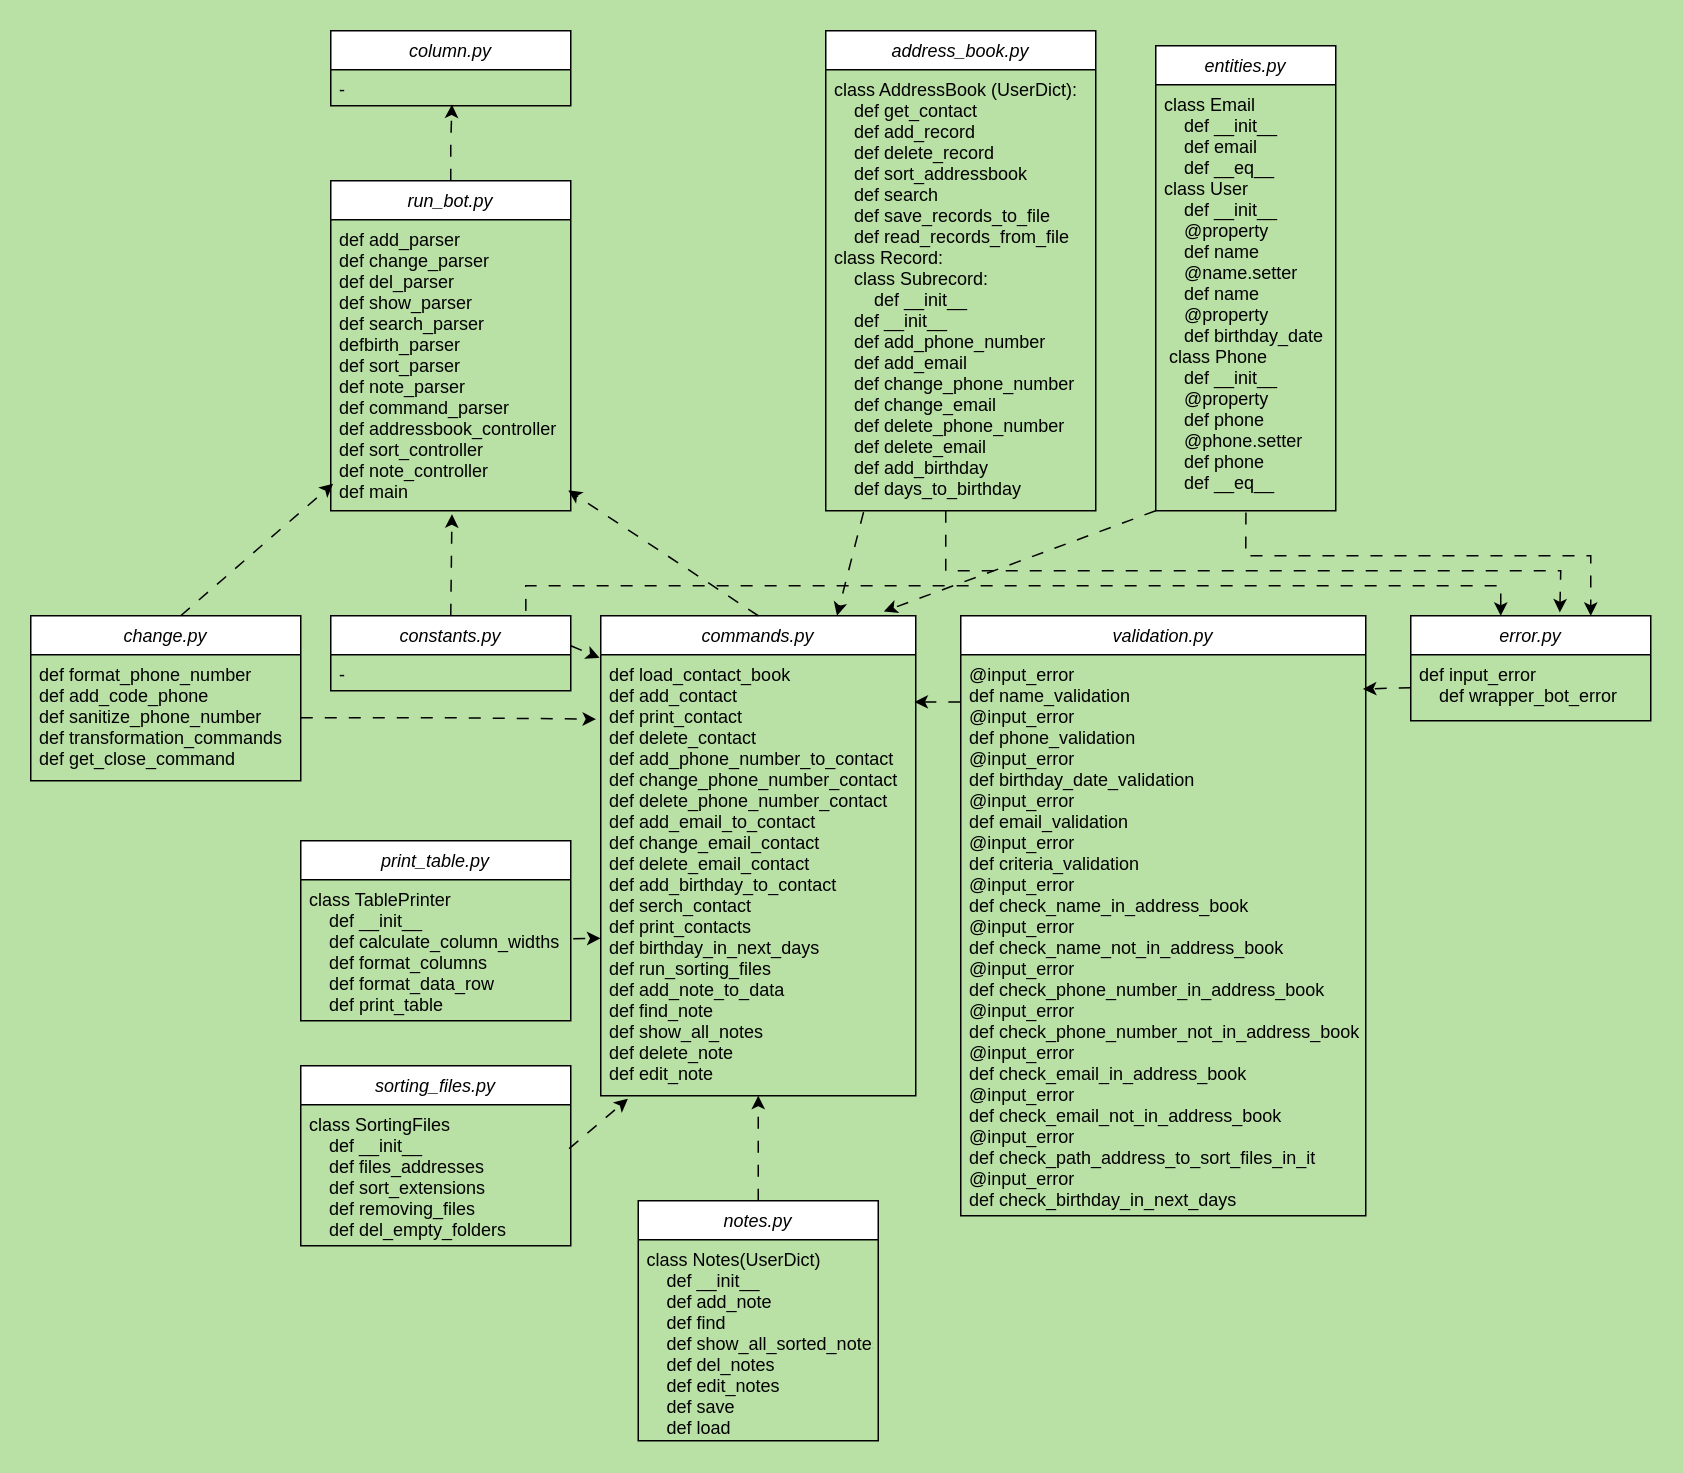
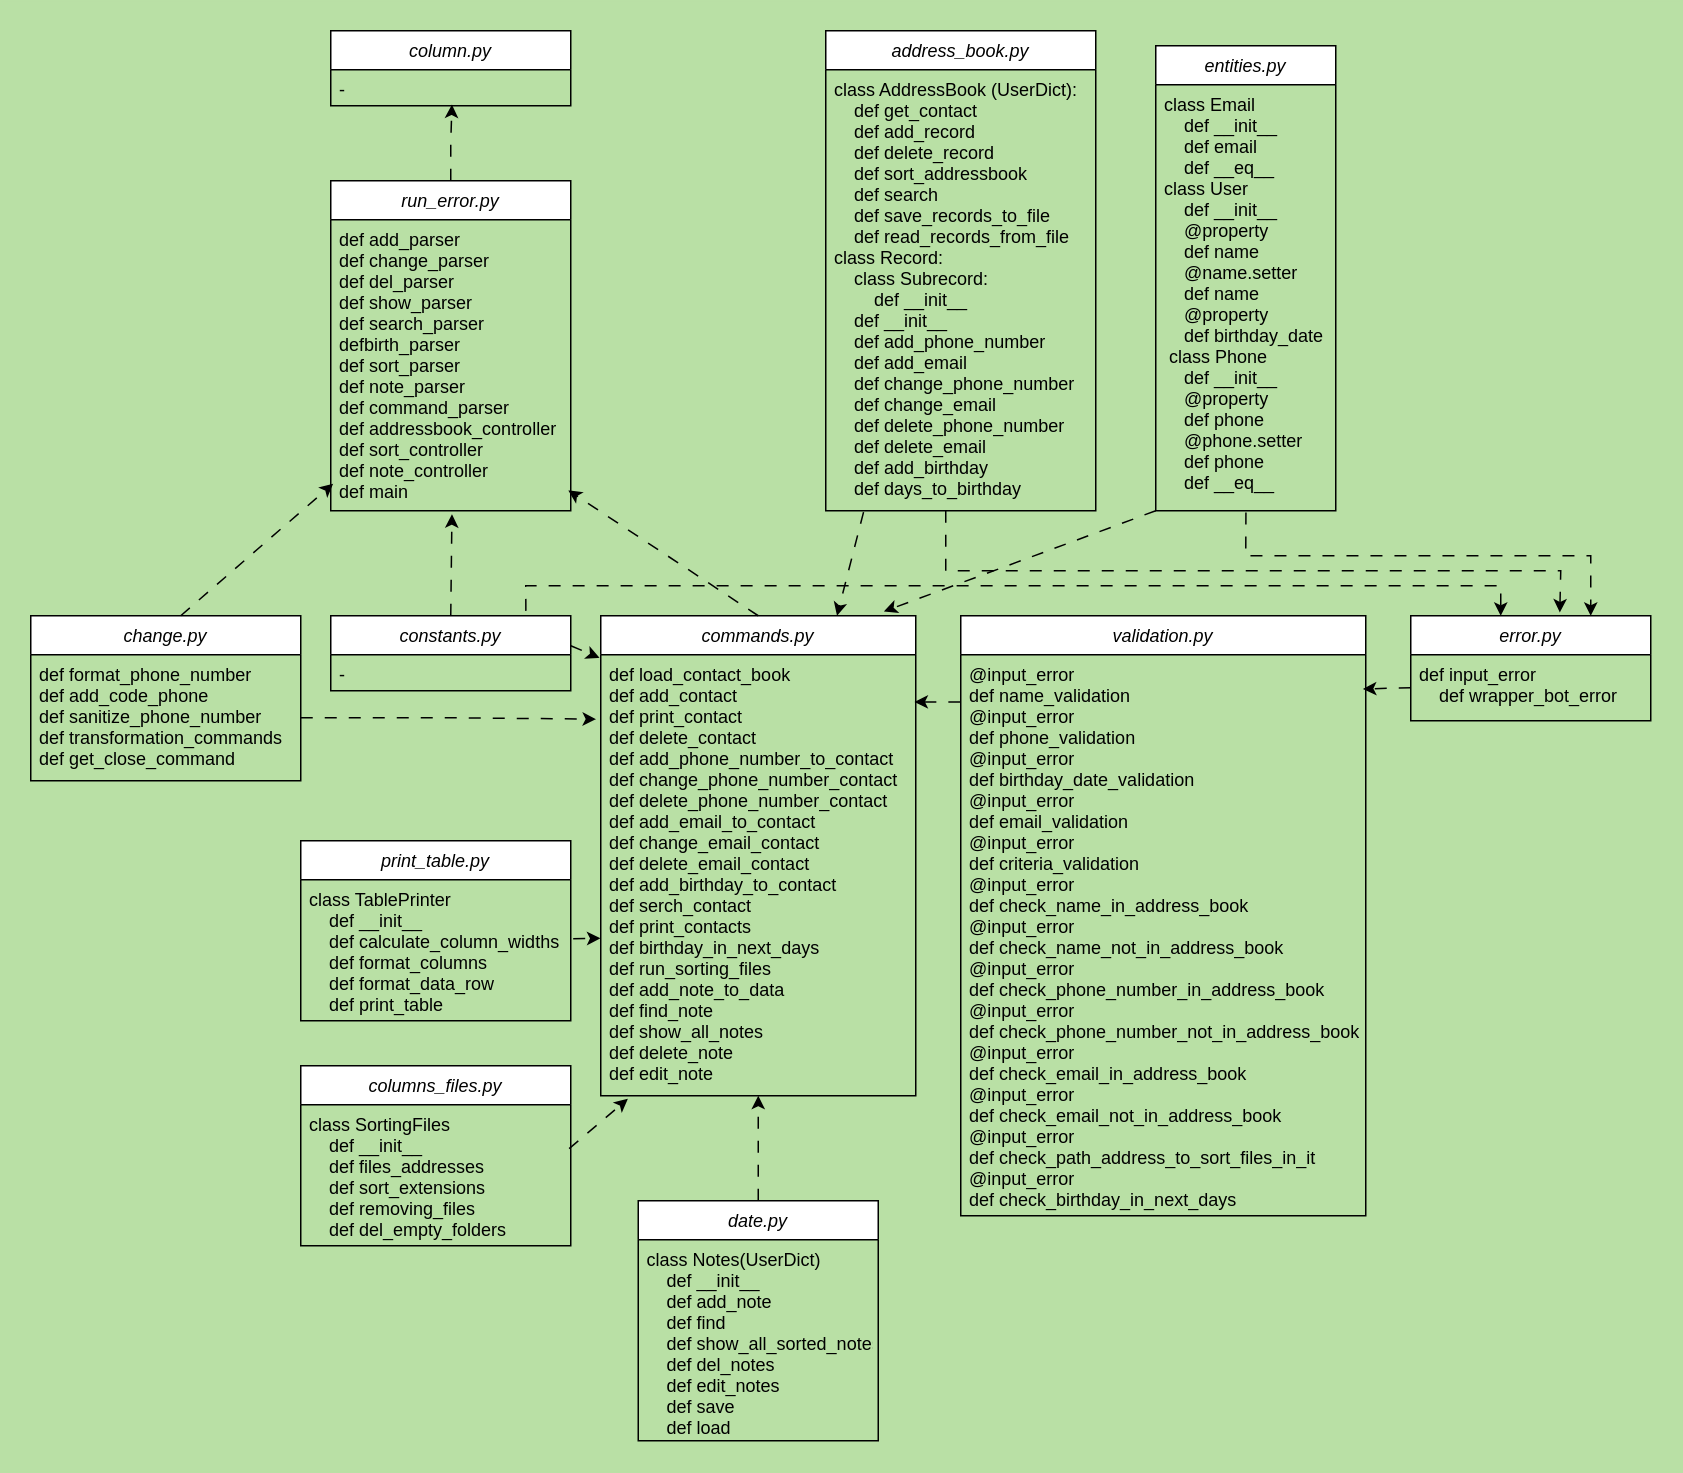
node "run_bot.py": label "run_bot.py" -> "run_error.py"
node "sorting_files.py": label "sorting_files.py" -> "columns_files.py"
node "notes.py": label "notes.py" -> "date.py"
